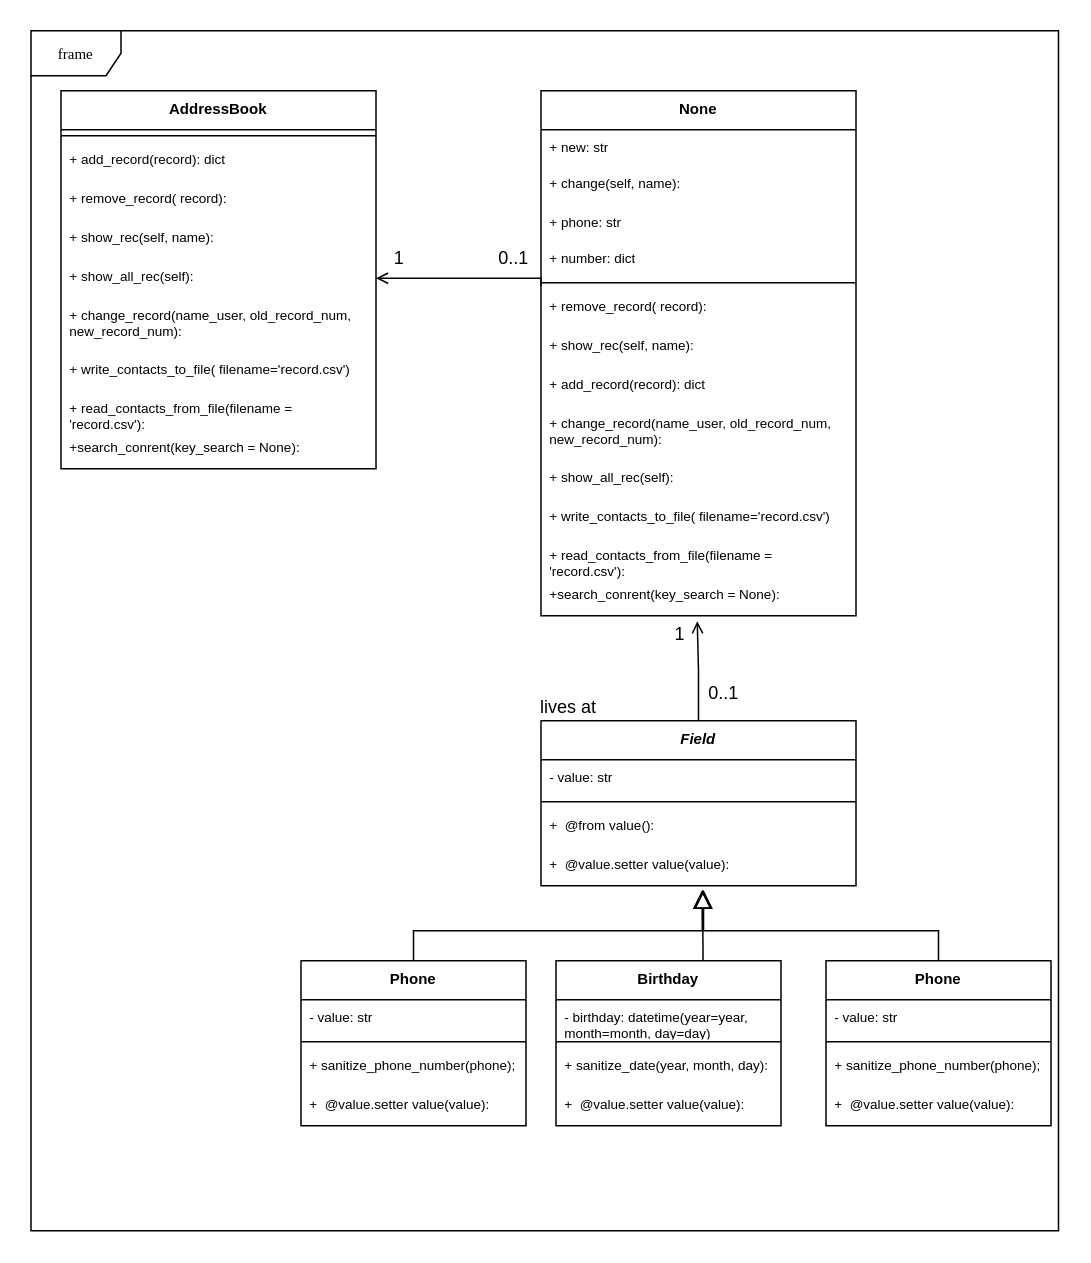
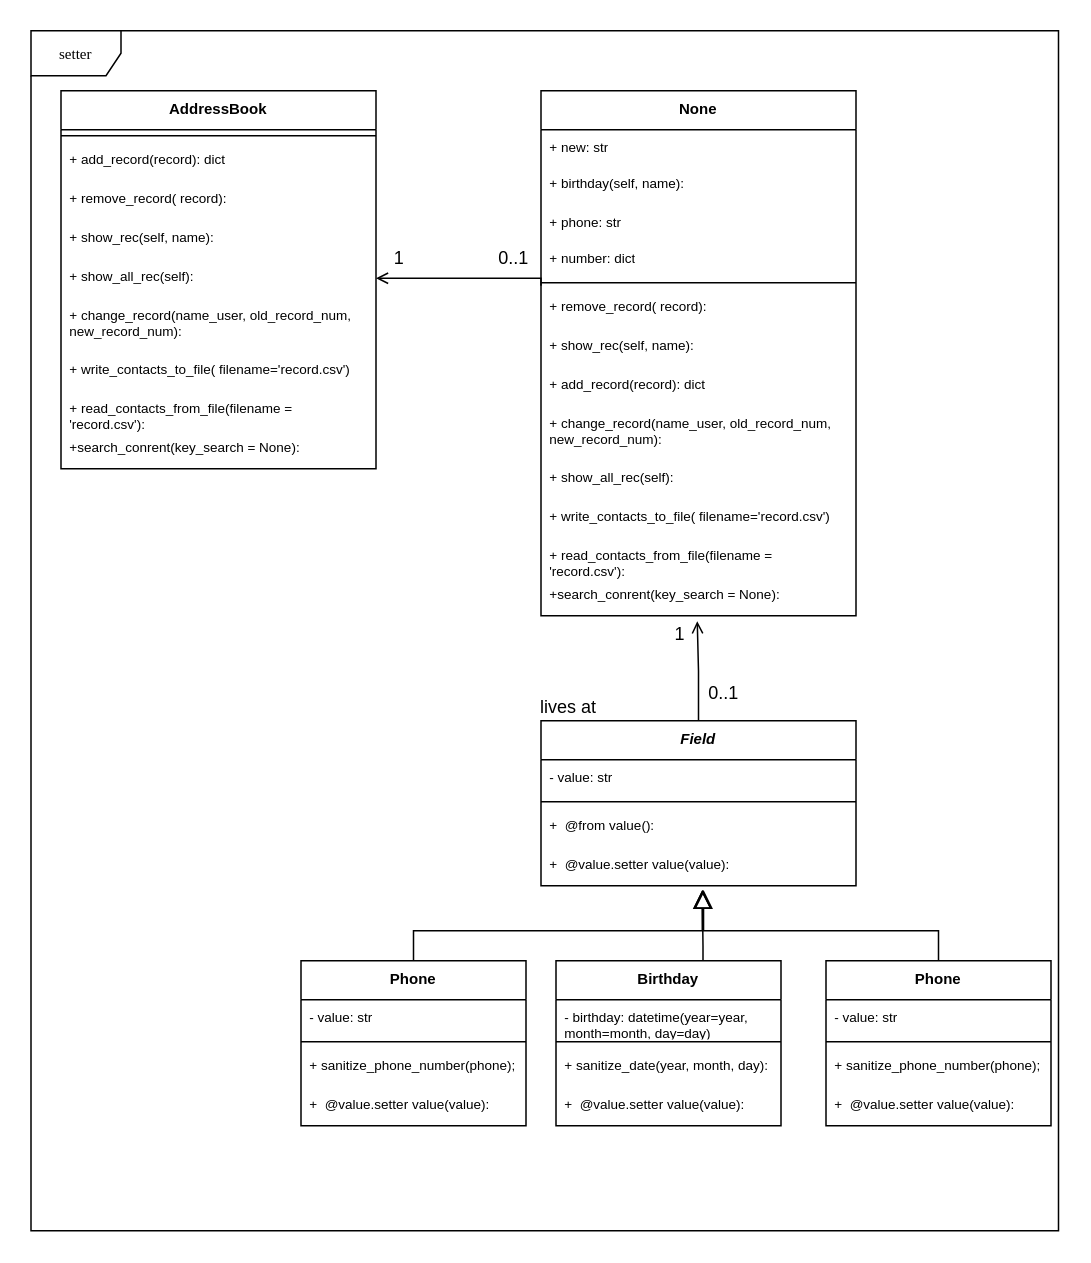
node "frame": label "frame" -> "setter"
node "+ change(self, name):": label "+ change(self, name):" -> "+ birthday(self, name):"
